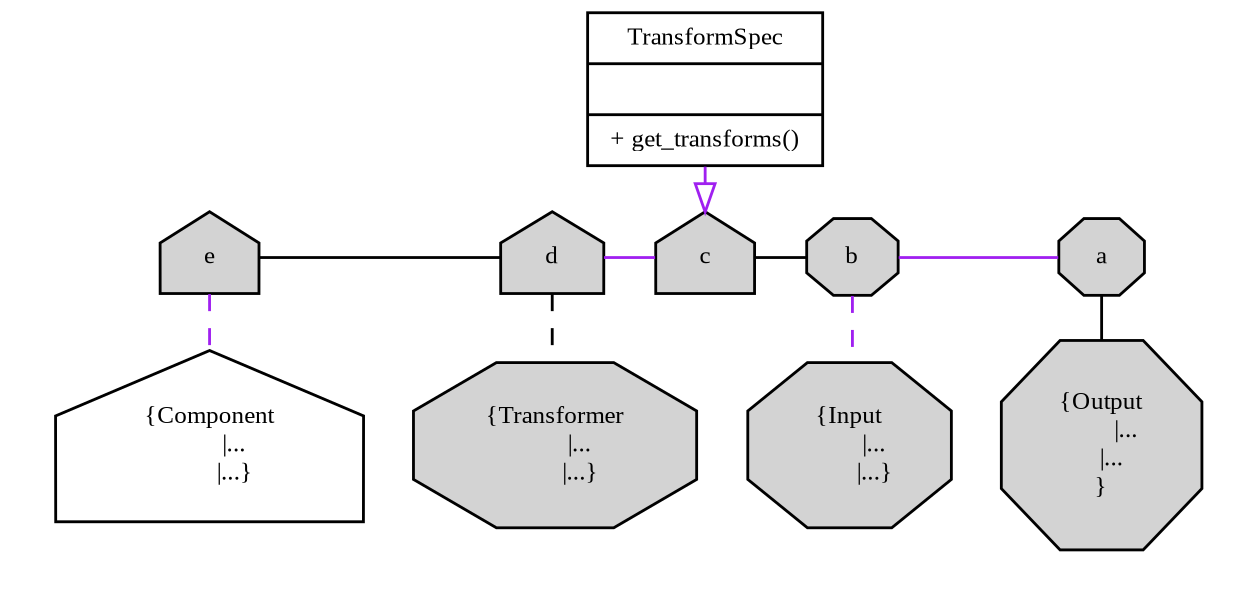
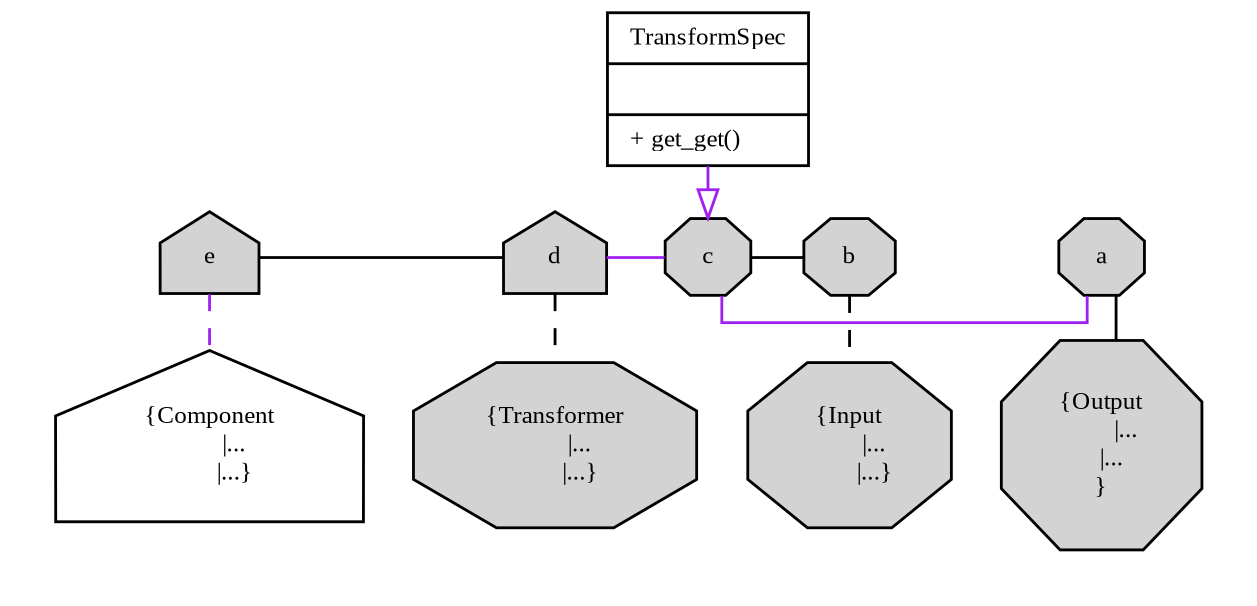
node "TransformSpec": text "+ get_transforms()" -> "+ get_get()"
node "c": shape house -> octagon
edge "b" -- "a": now "c" -- "a"
edge "b" -- "{Input |... |...}": color purple -> black
